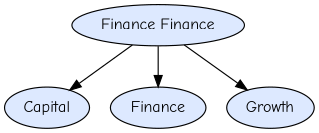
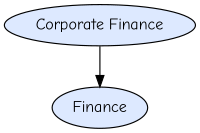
node "Finance Finance": label "Finance Finance" -> "Corporate Finance"
node "Capital": removed
node "Growth": removed
